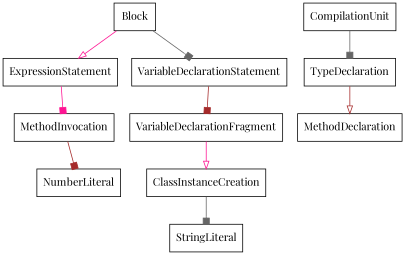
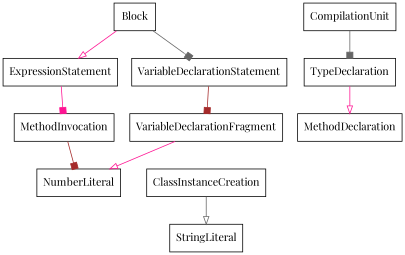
edge "TypeDeclaration" -> "MethodDeclaration": color brown -> deeppink
edge "VariableDeclarationFragment" -> "ClassInstanceCreation": now "VariableDeclarationFragment" -> "NumberLiteral"
edge "ClassInstanceCreation" -> "StringLiteral": arrowhead box -> onormal
